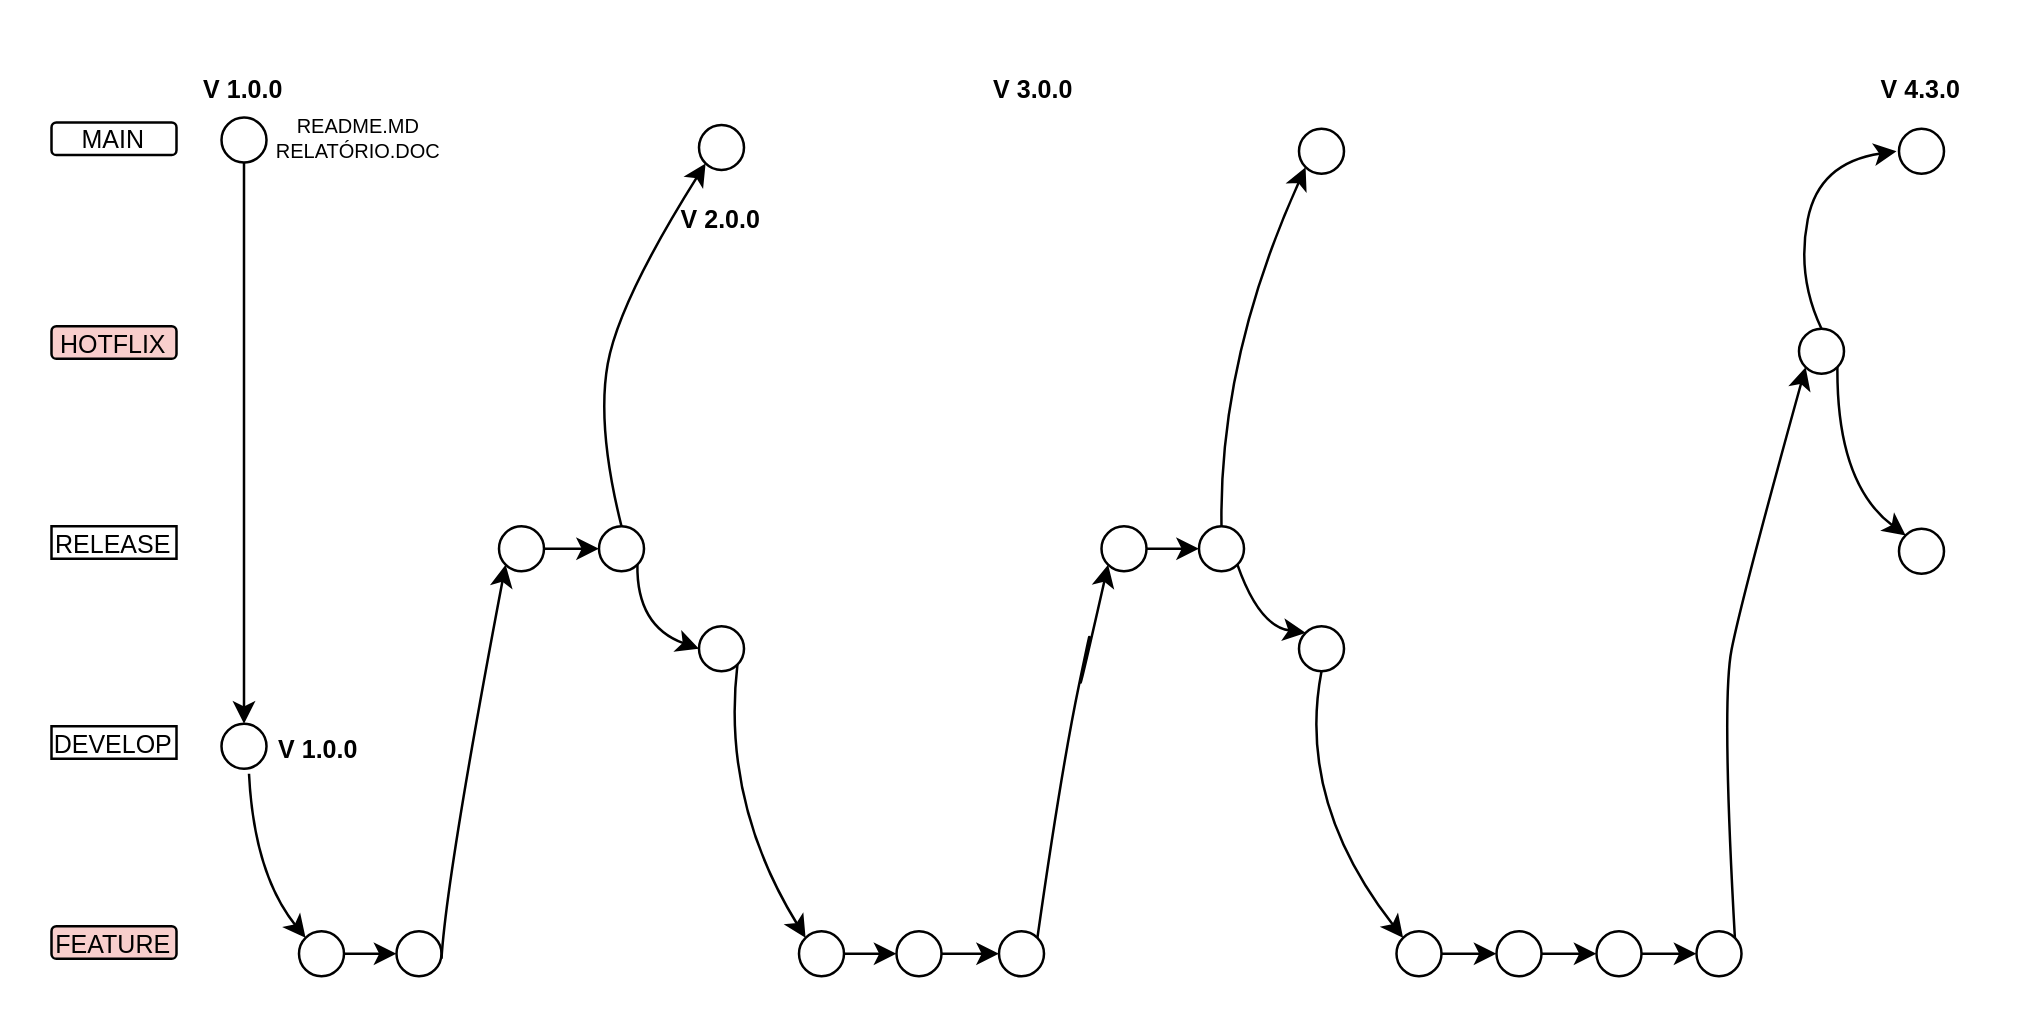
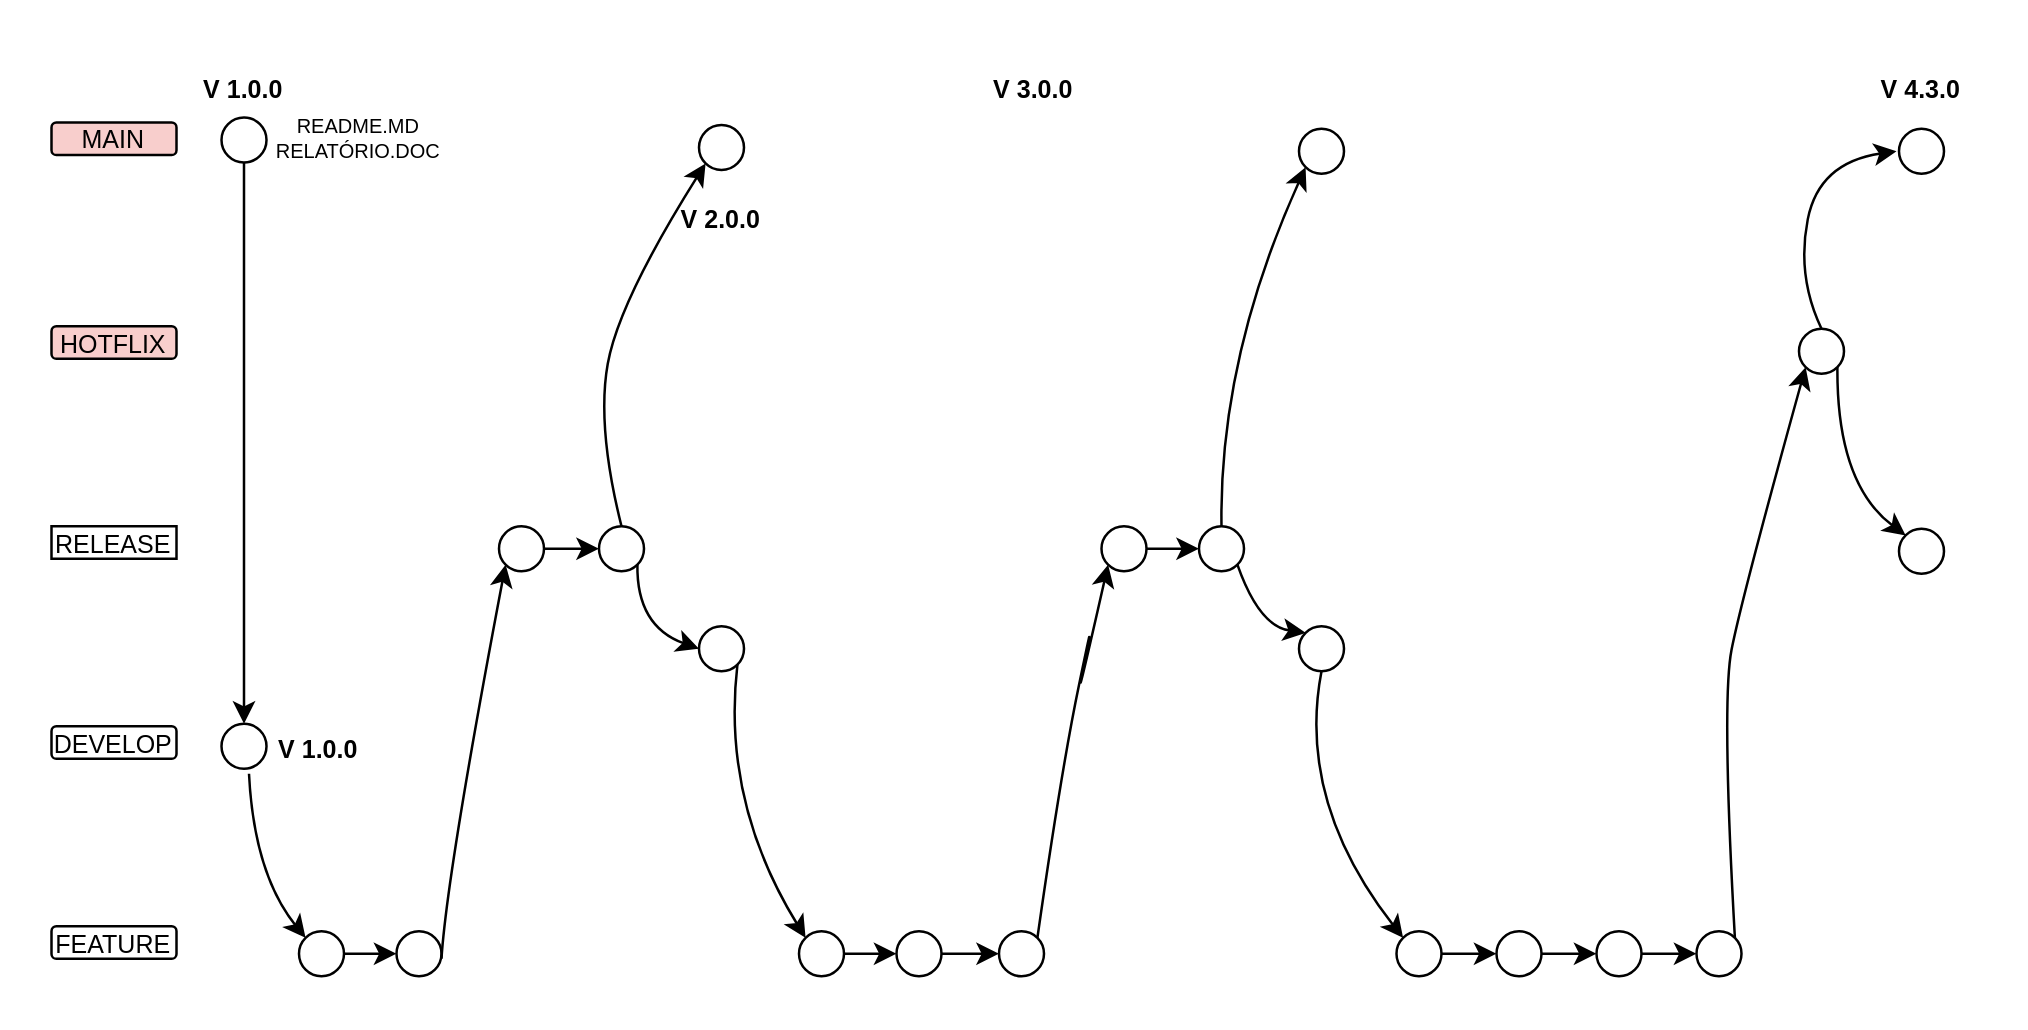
node "MAIN": fillcolor #ffffff -> #f8cecc
node "DEVELOP": shape rectangle -> rounded rectangle
node "FEATURE": fillcolor #f8cecc -> #ffffff
